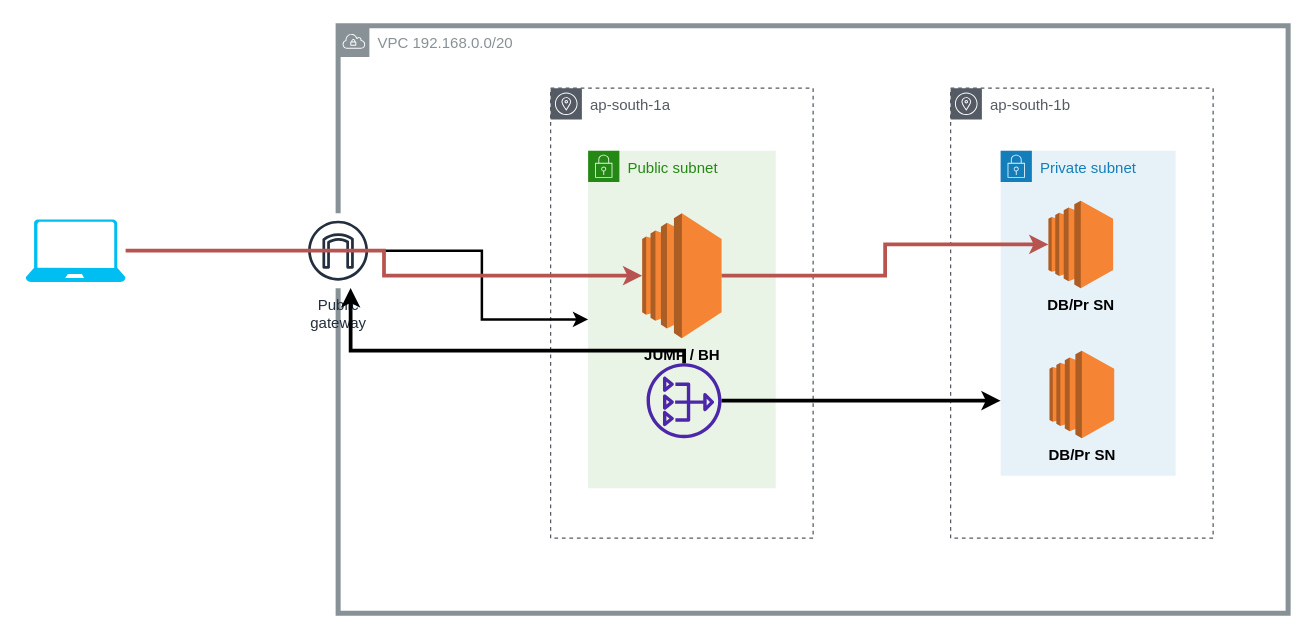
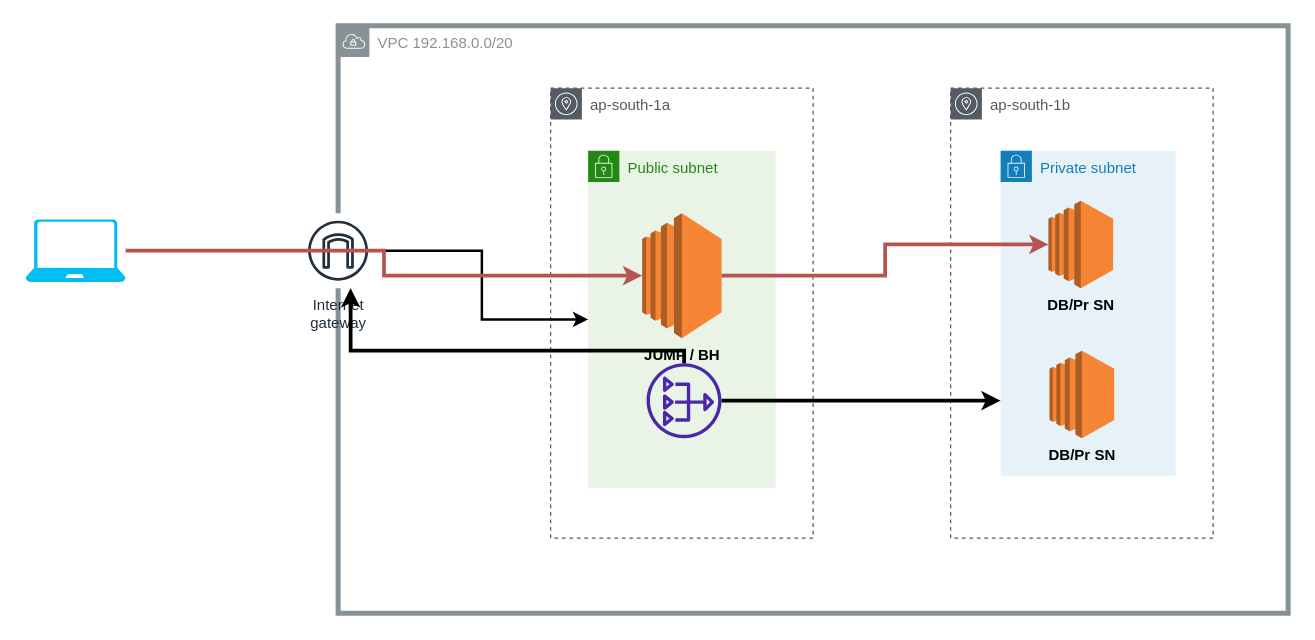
node "Public gateway": label "Public gateway" -> "Internet gateway"
